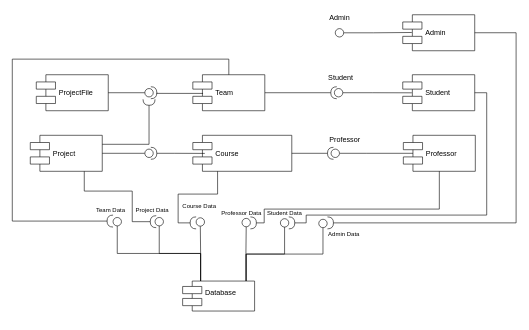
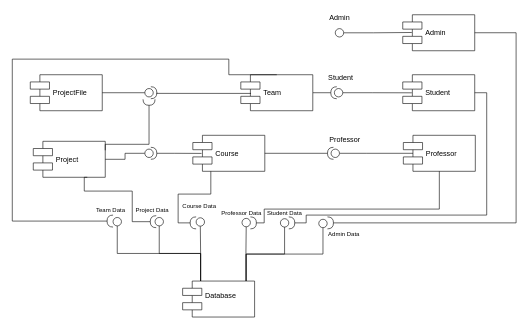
node "ProjectFile": moved (72, 93) -> (66, 93)
node "Team": moved (229, 93) -> (277, 93)
node "Project": moved (66, 153) -> (69, 159)
node "Course": size 99x36 -> 72x36
node "Database": size 72x30 -> 72x36
